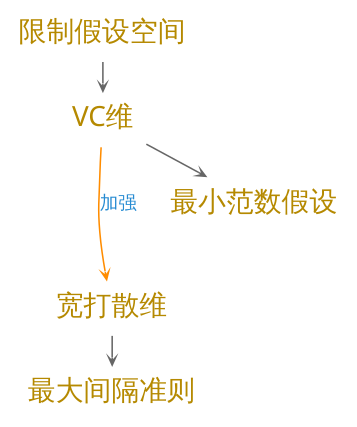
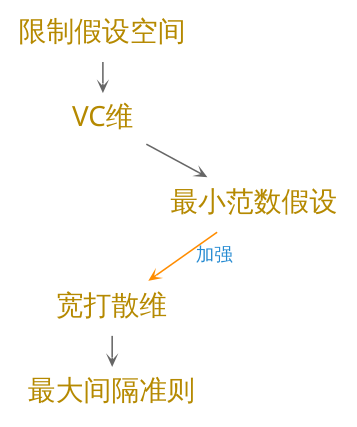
edge "VC维" -> "宽打散维": now "最小范数假设" -> "宽打散维"
